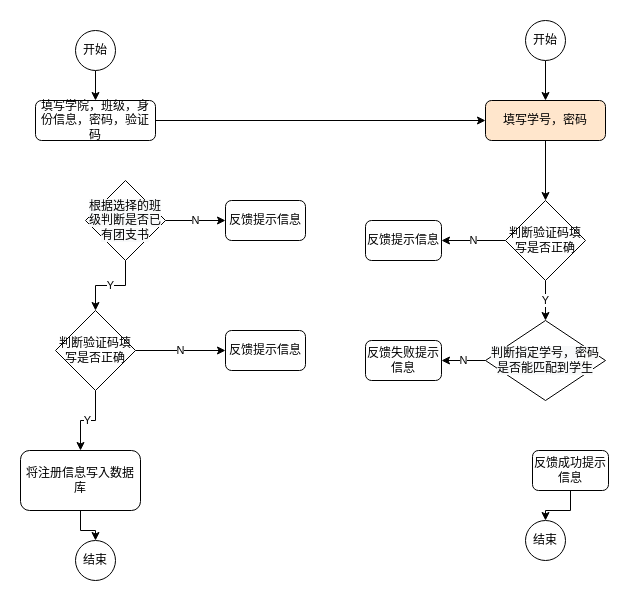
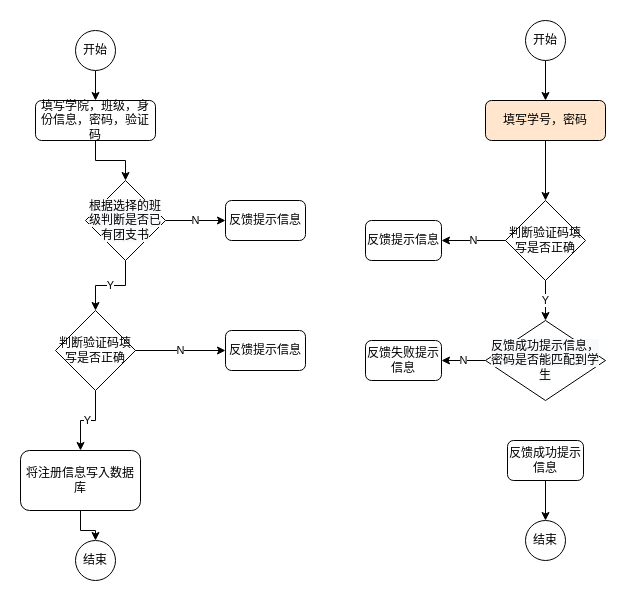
edge "填写学院，班级，身份信息，密码，验证码" -> "填写学号，密码": now "填写学院，班级，身份信息，密码，验证码" -> "根据选择的班级判断是否已有团支书"
node "判断指定学号，密码是否能匹配到学生": label "判断指定学号，密码是否能匹配到学生" -> "反馈成功提示信息，密码是否能匹配到学生"
node "反馈成功提示信息": moved (571, 471) -> (546, 461)
